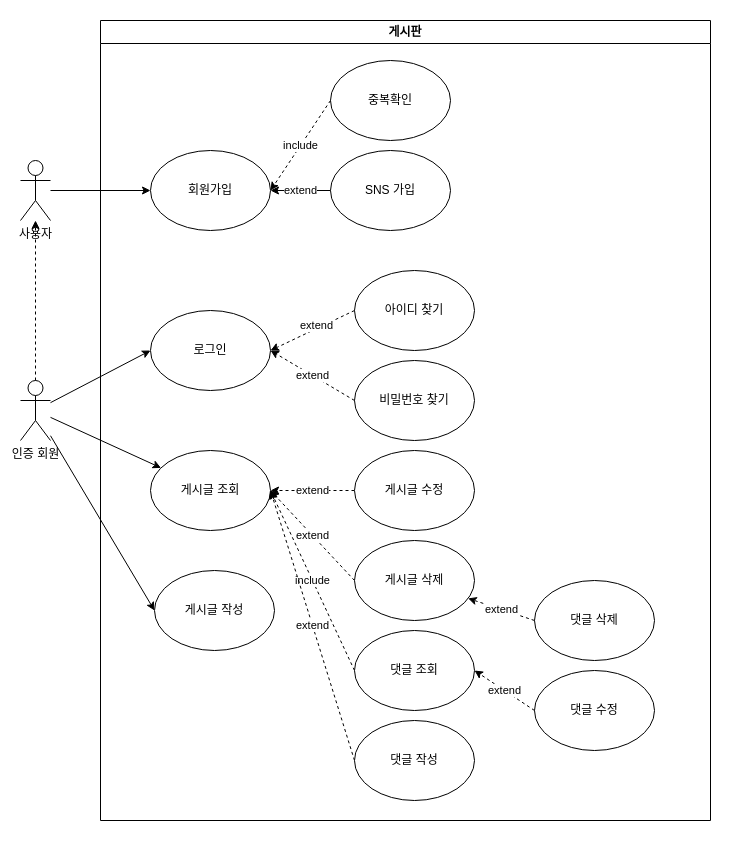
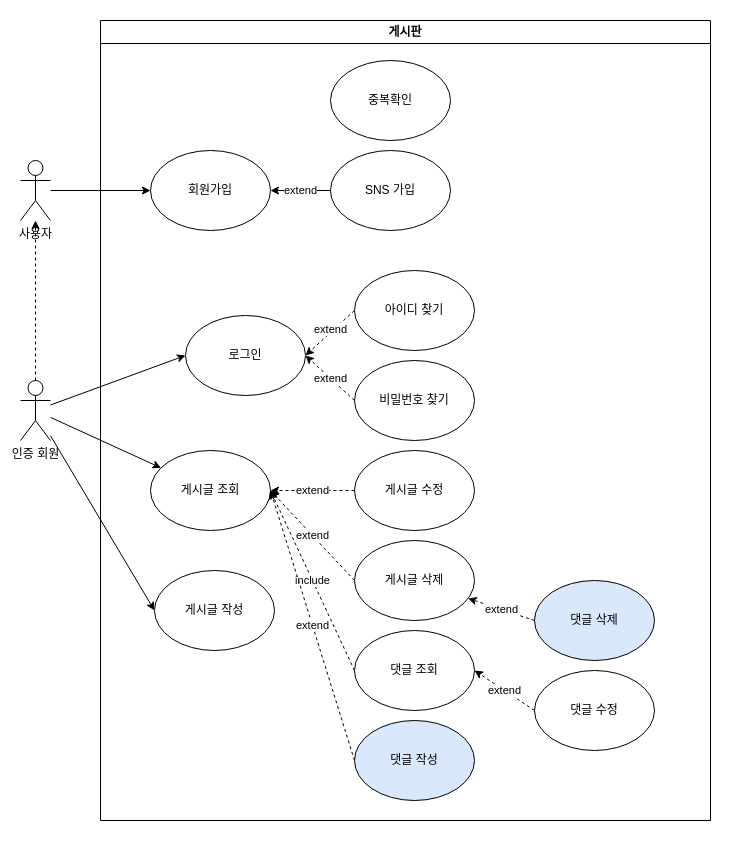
edge "중복확인" -> "회원가입": removed, label "include"
node "로그인": moved (211, 351) -> (246, 356)
node "댓글 삭제": fillcolor #ffffff -> #dae8fc
node "댓글 작성": fillcolor #ffffff -> #dae8fc
